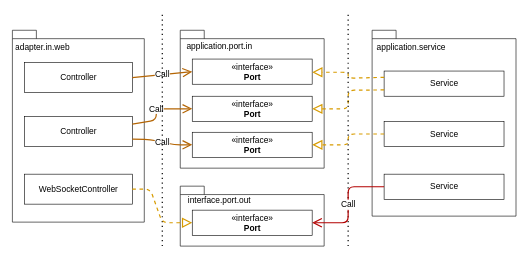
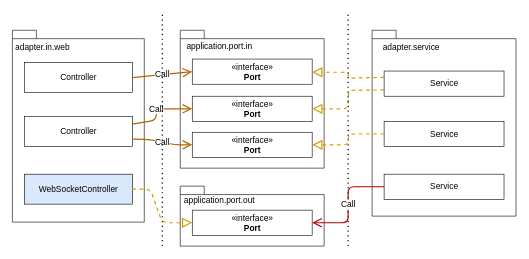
node "application.service": label "application.service" -> "adapter.service"
node "WebSocketController": fillcolor #ffffff -> #dae8fc
node "interface.port.out": label "interface.port.out" -> "application.port.out"
